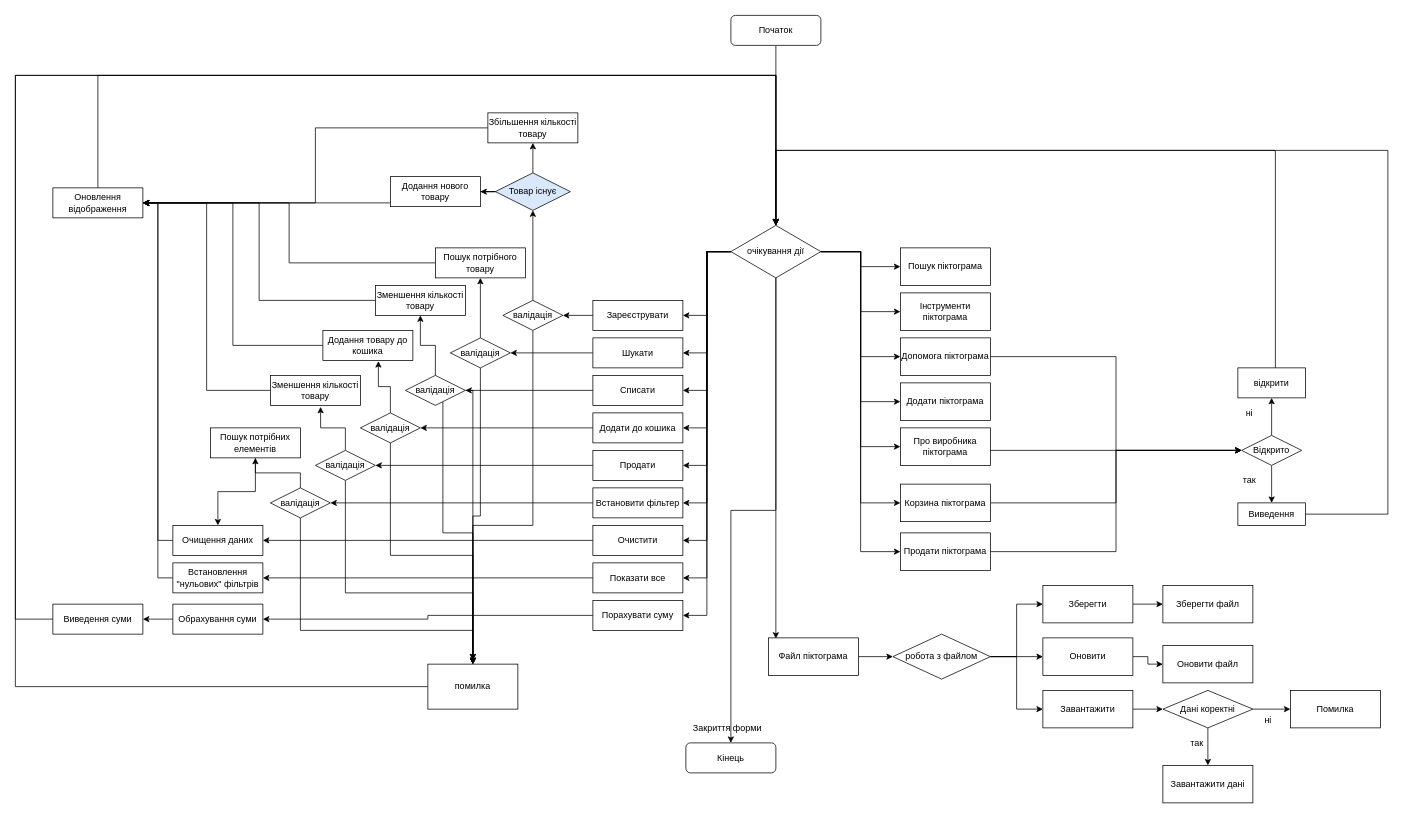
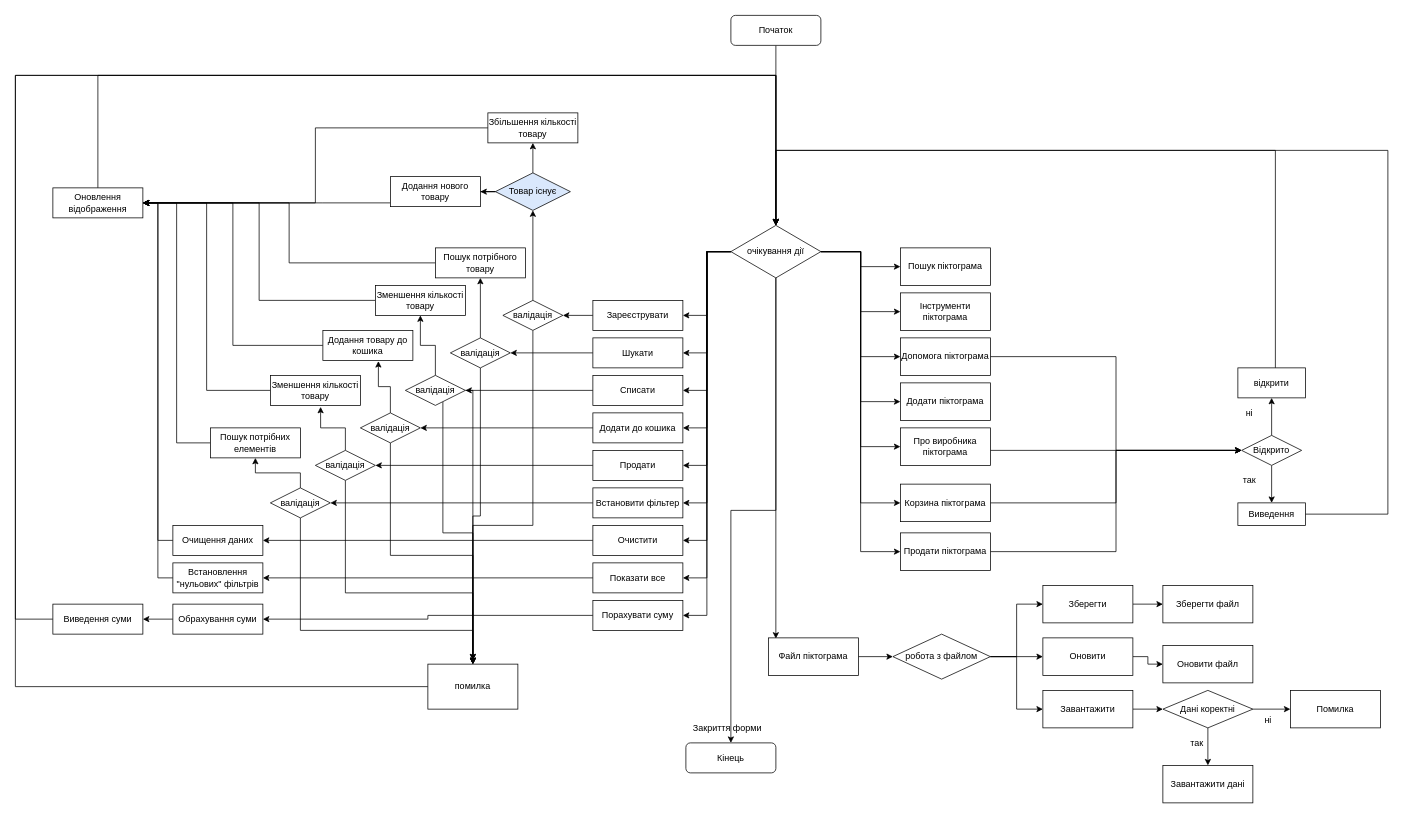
edge "Пошук потрібних елементів" -> "Очищення даних": now "Пошук потрібних елементів" -> "Оновлення відображення"
